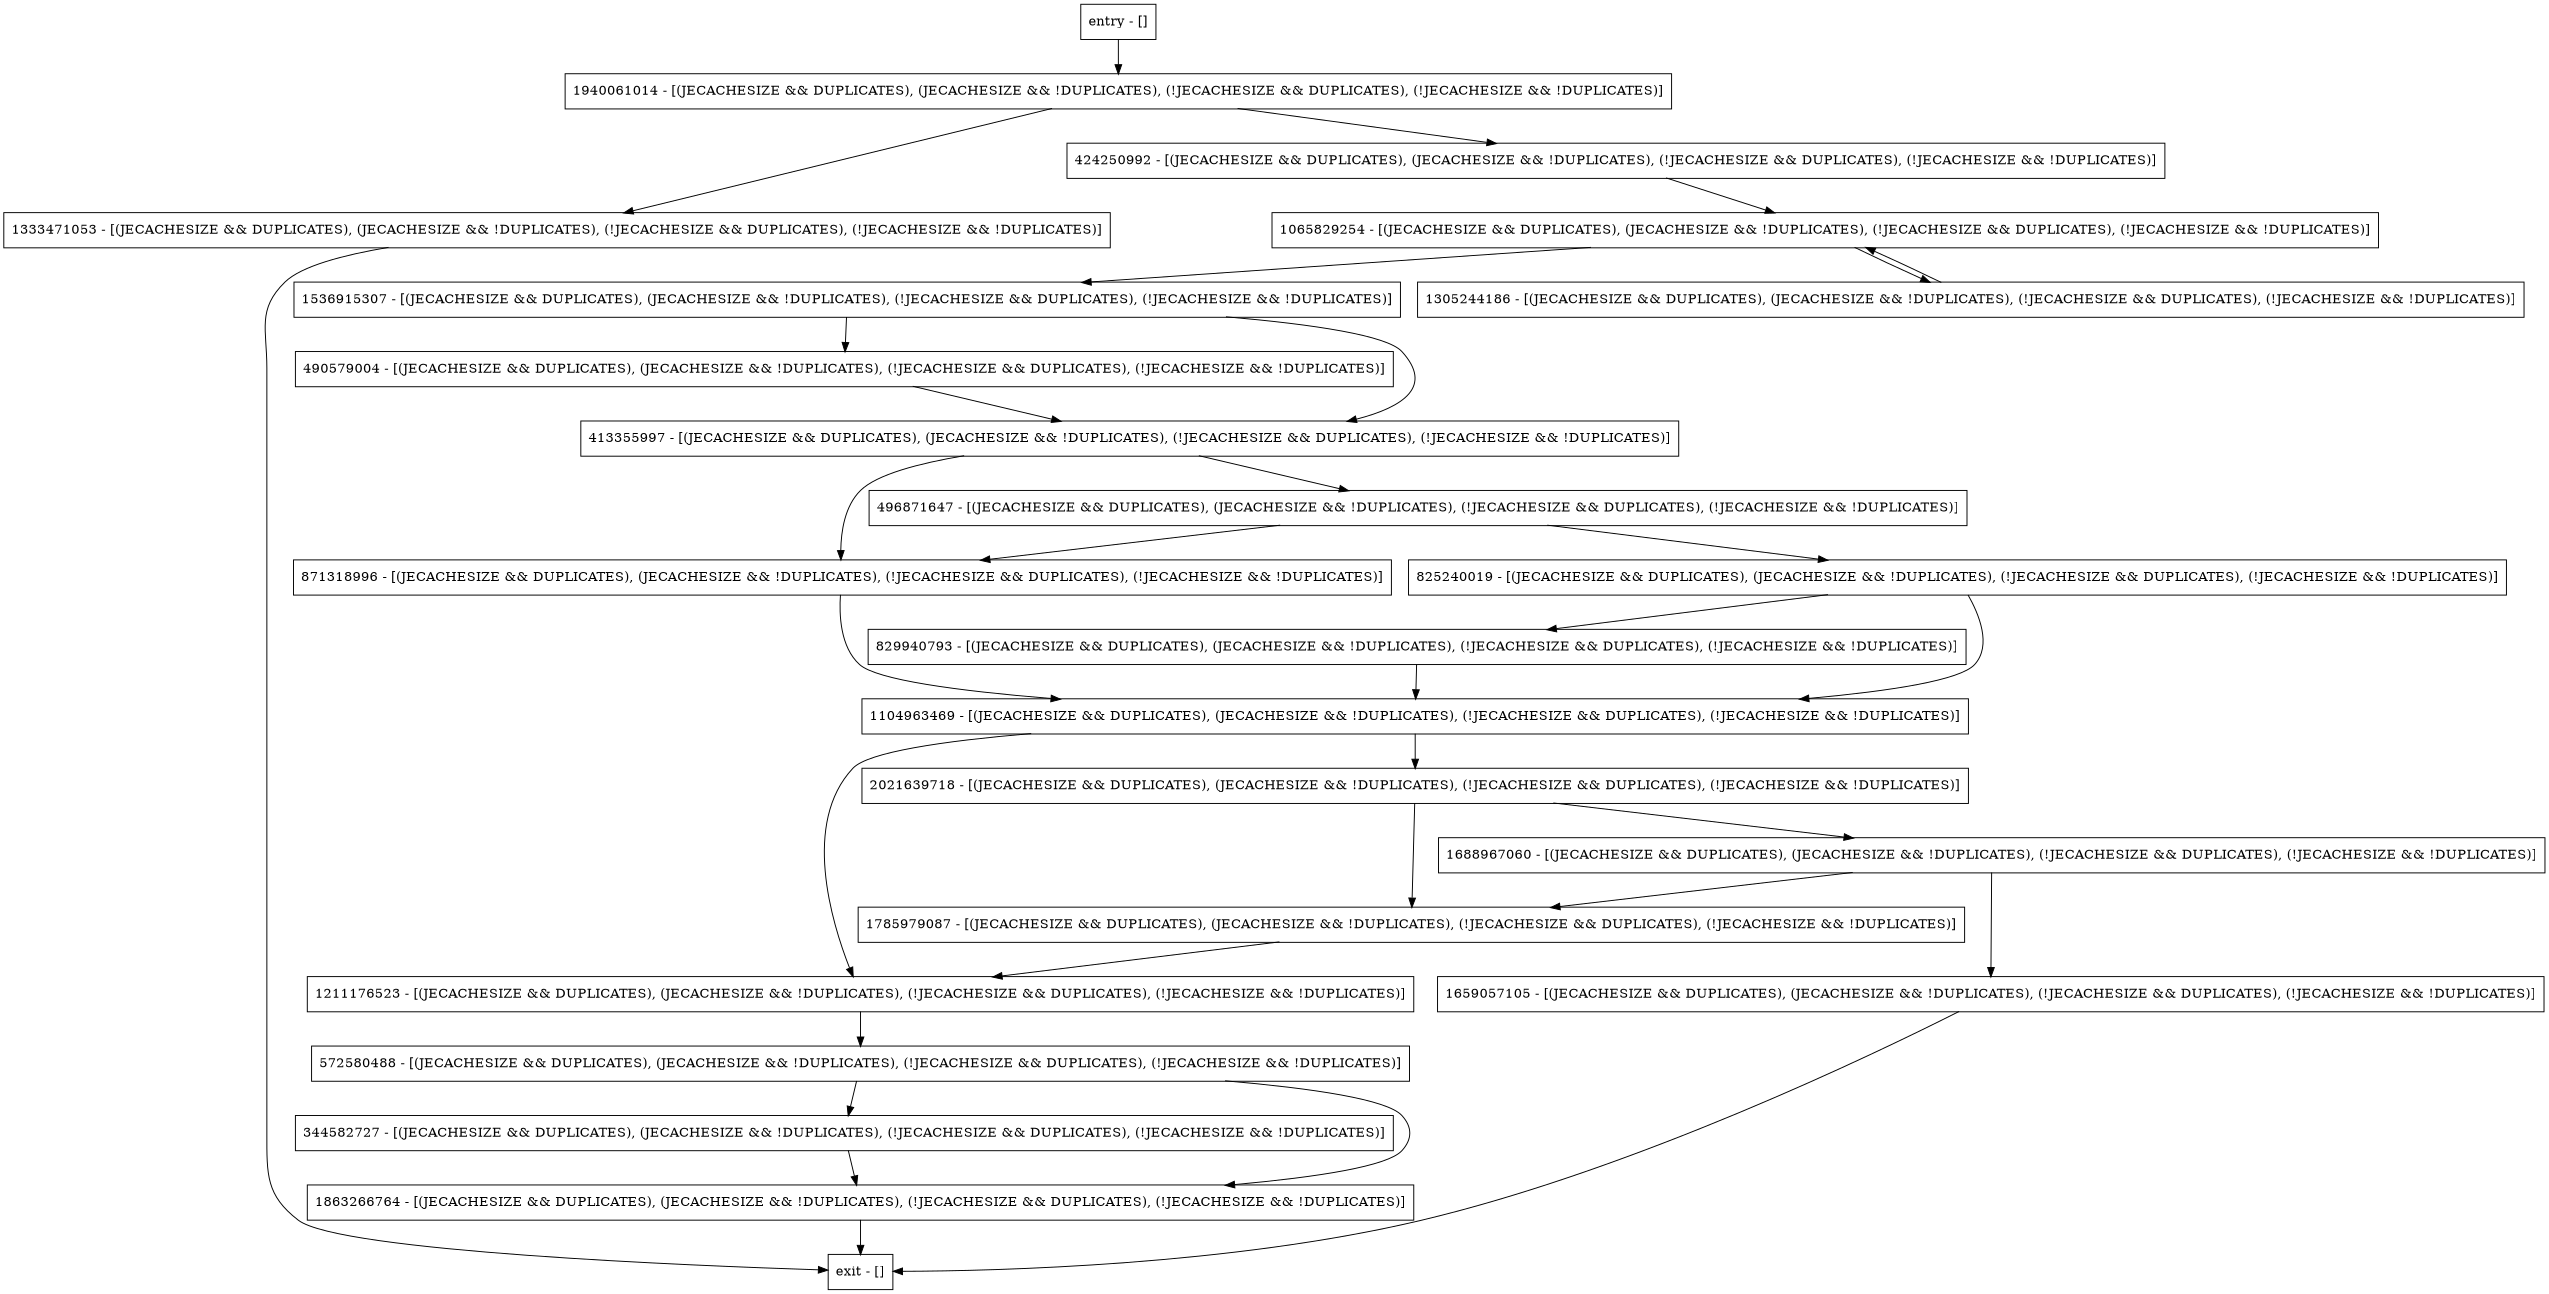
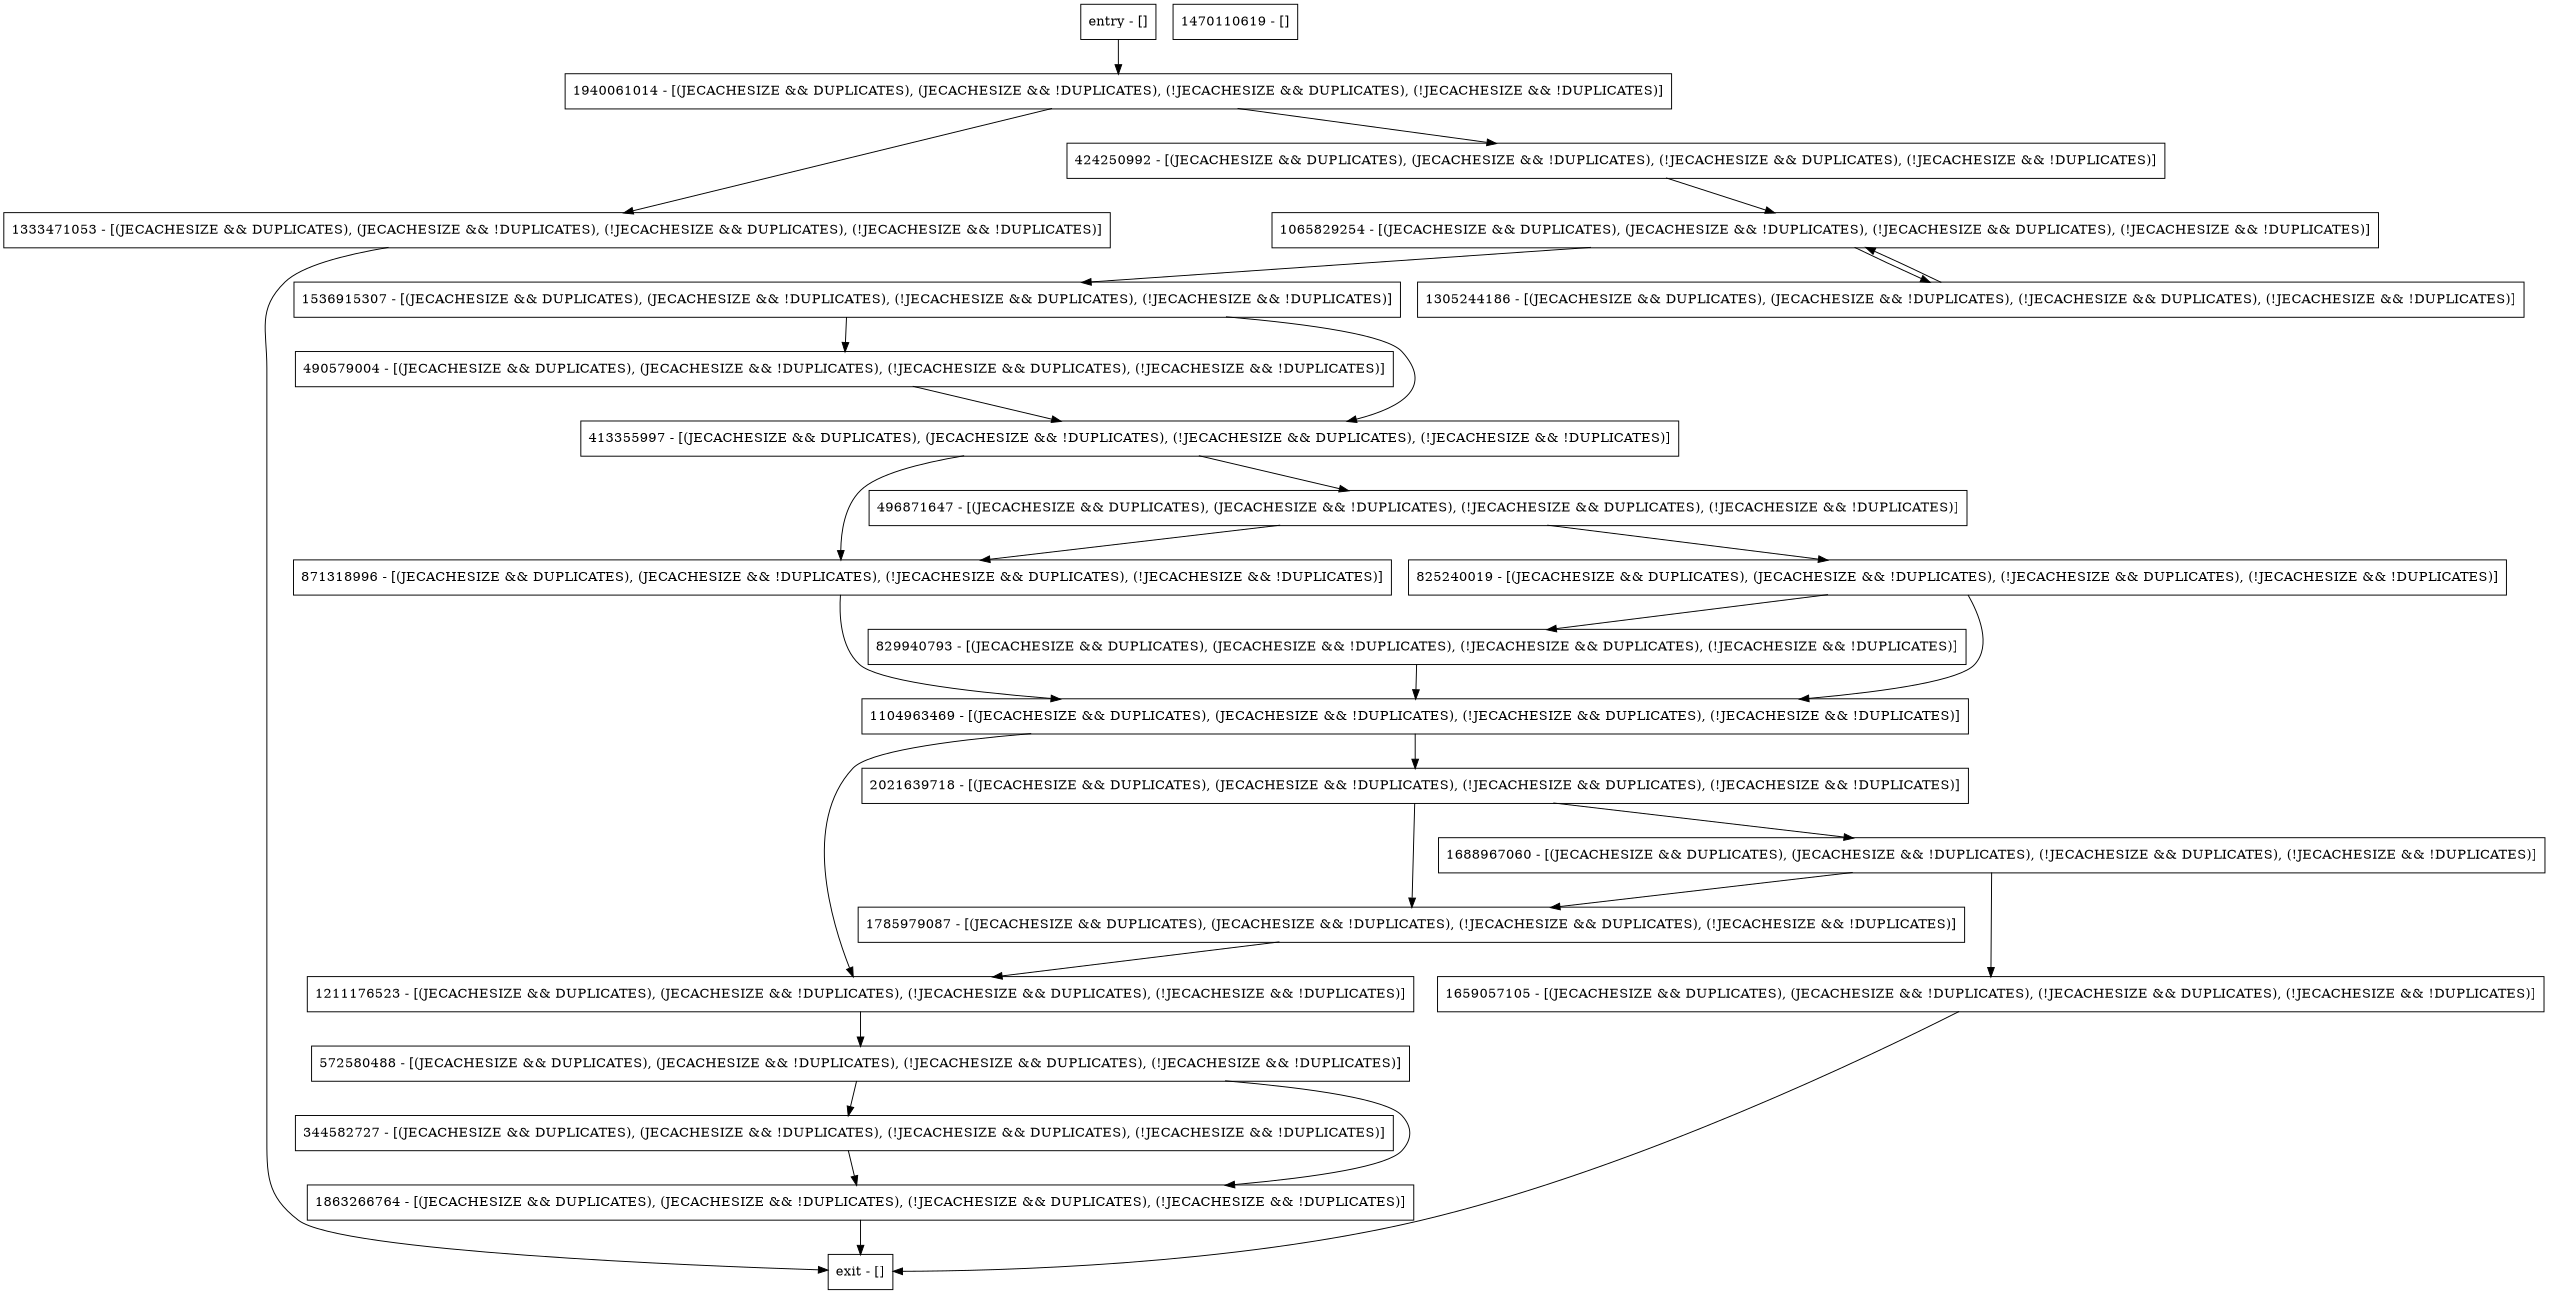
node "1470110619 - []": added
